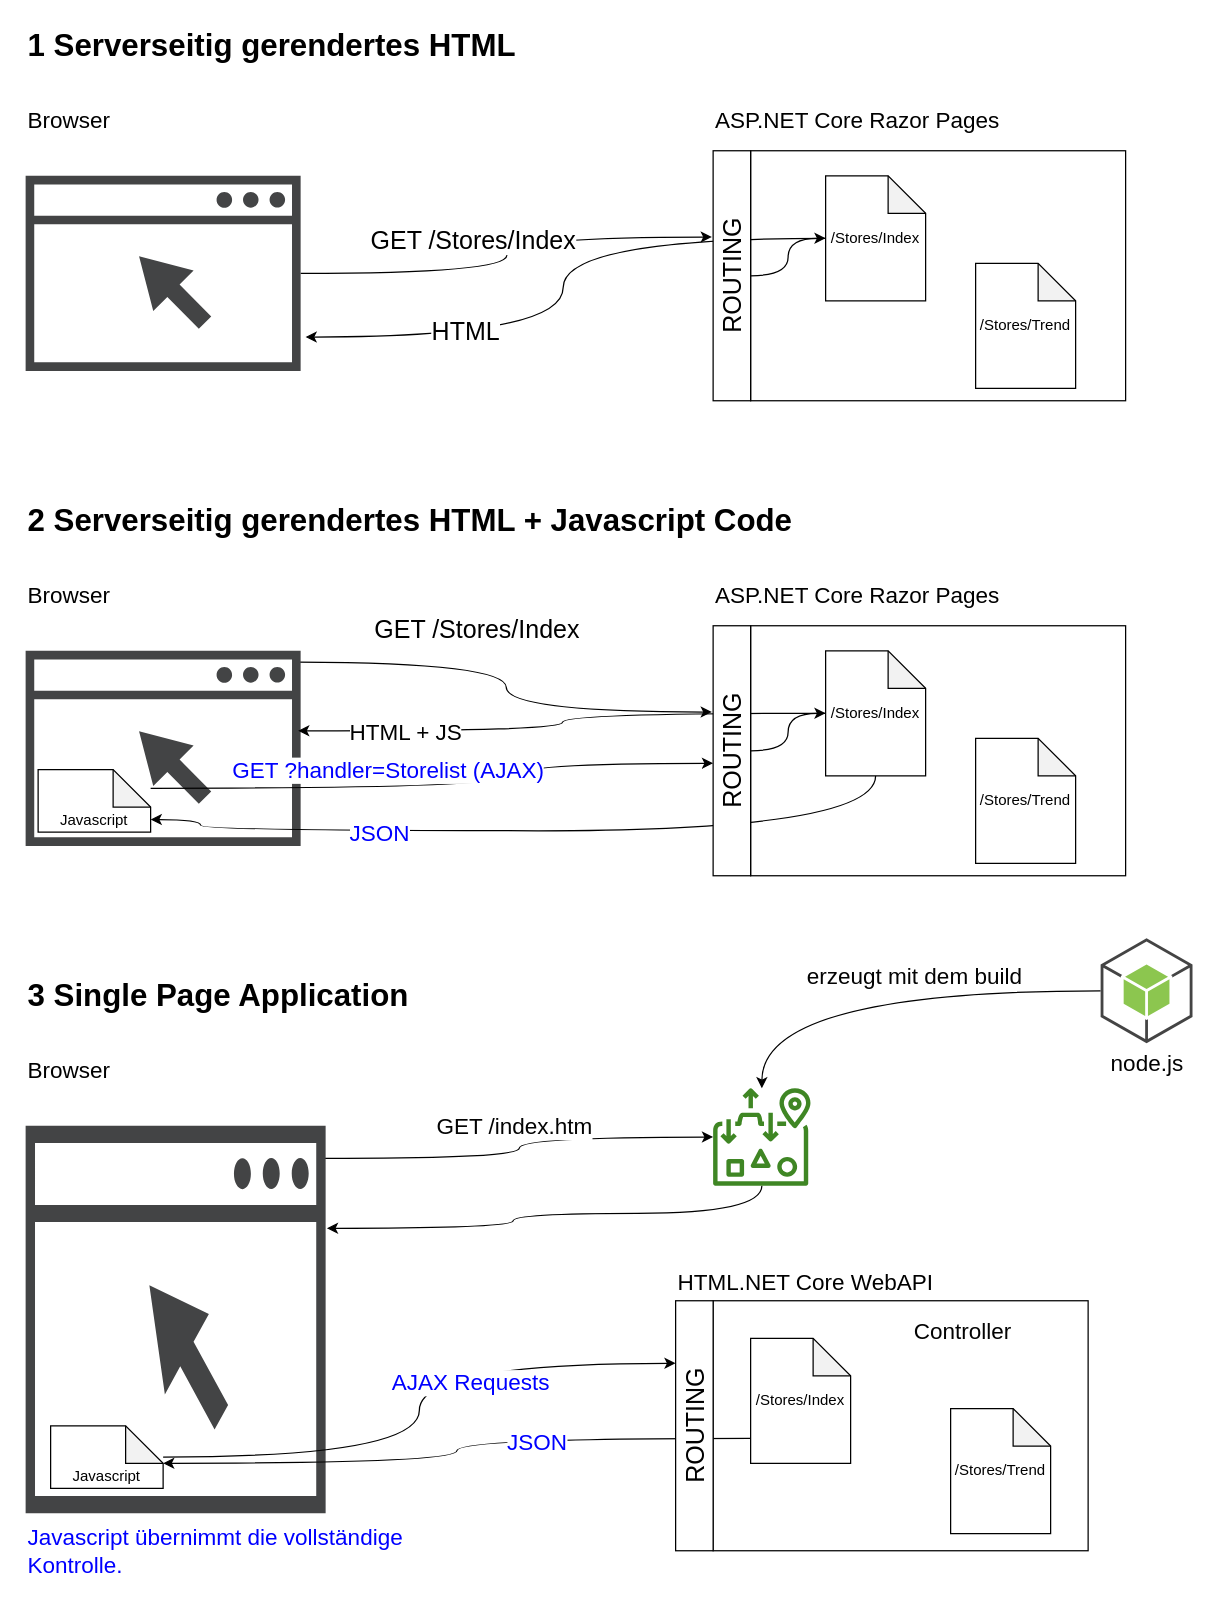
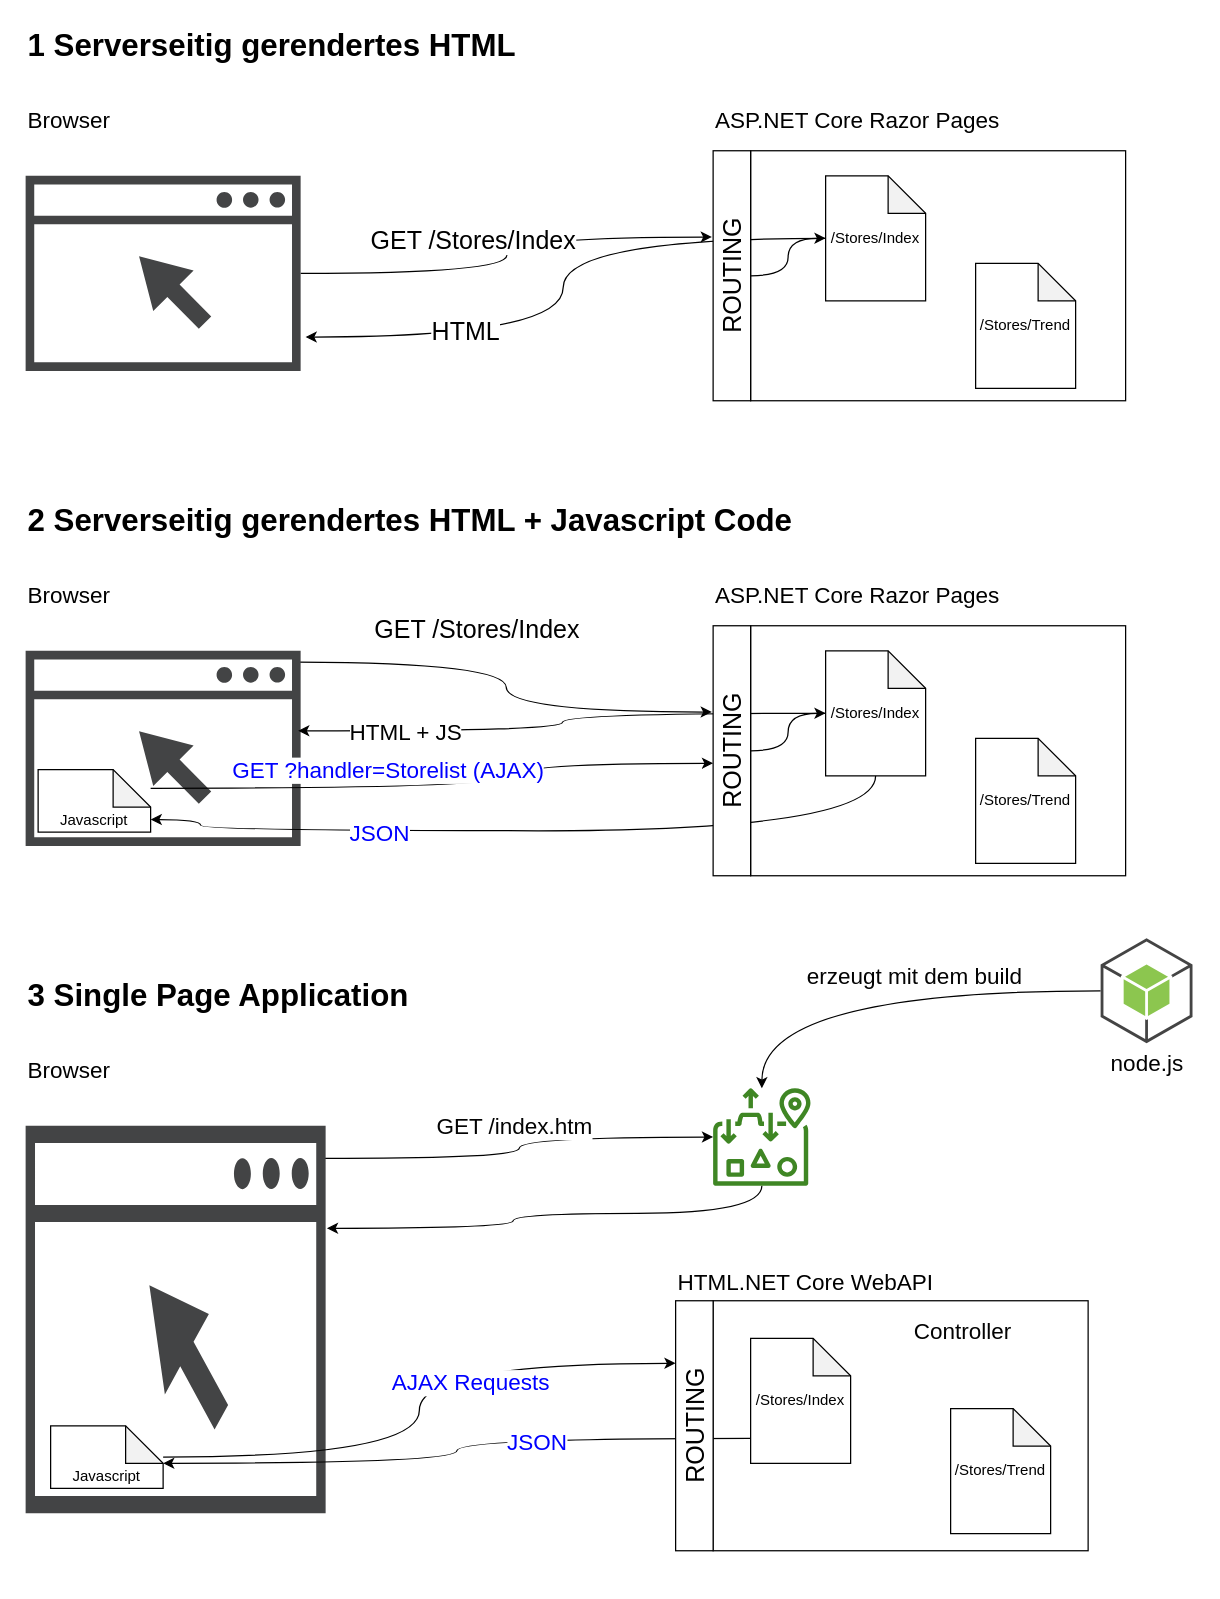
node "Javascript übernimmt die vollständige Kontrolle.": removed
